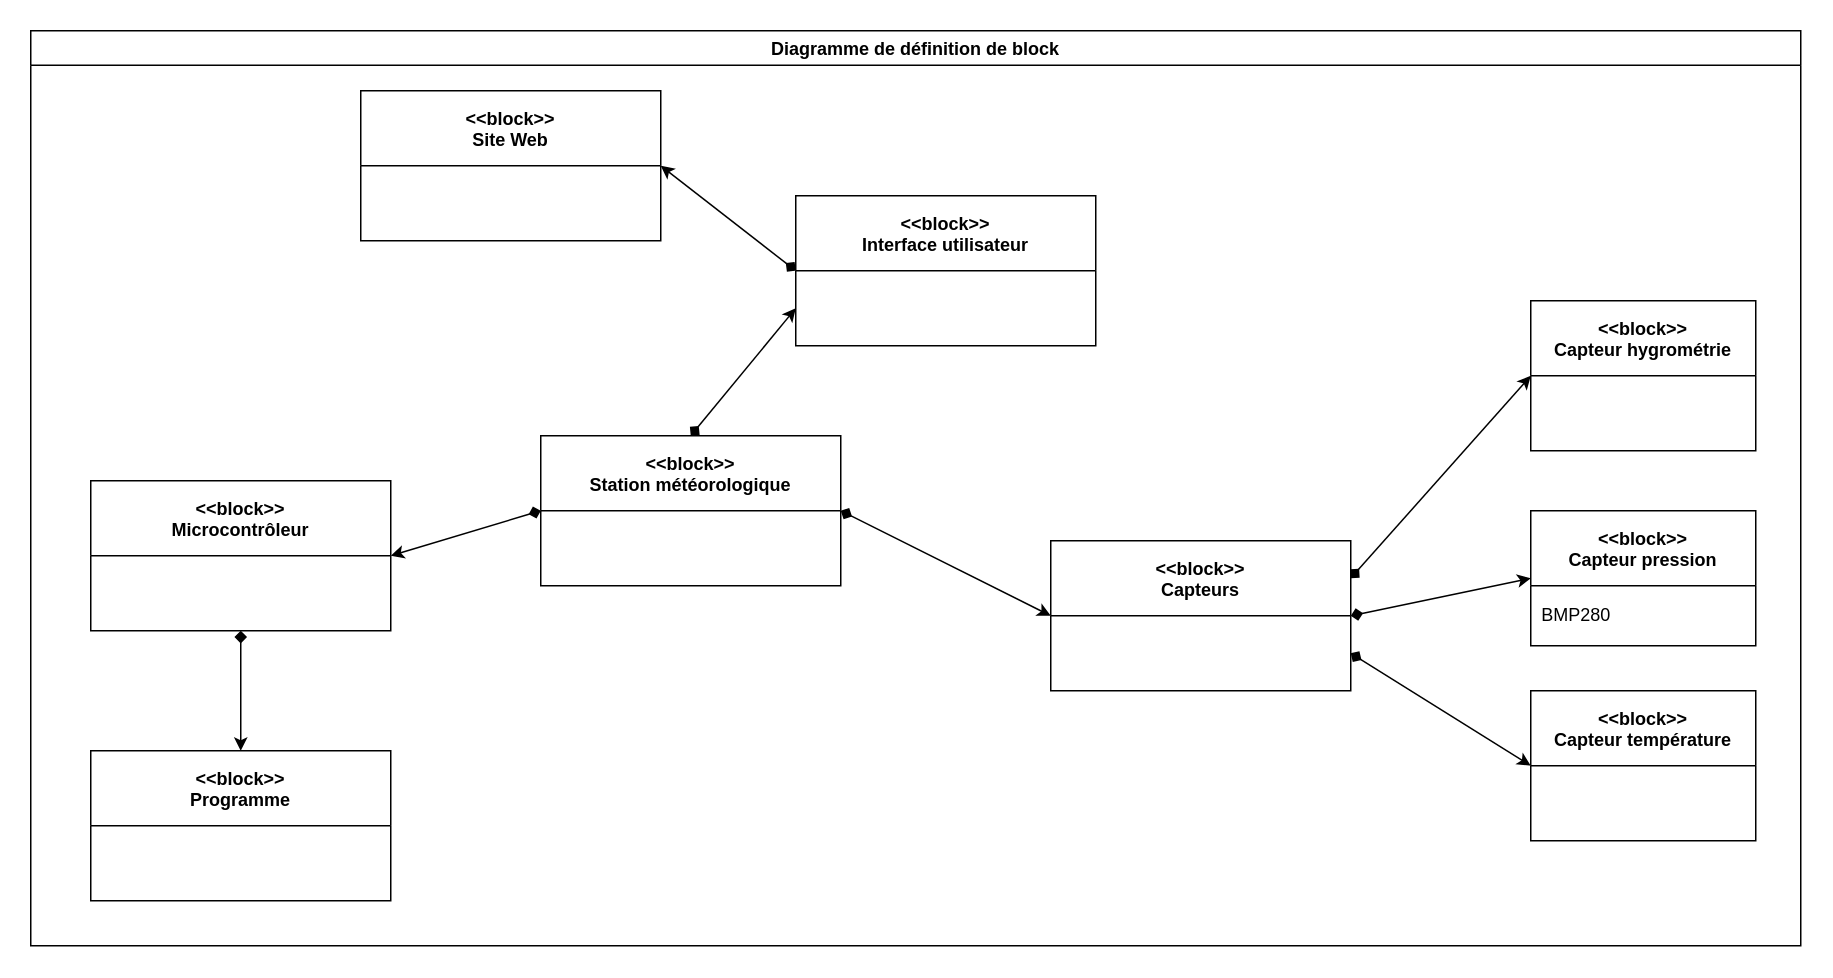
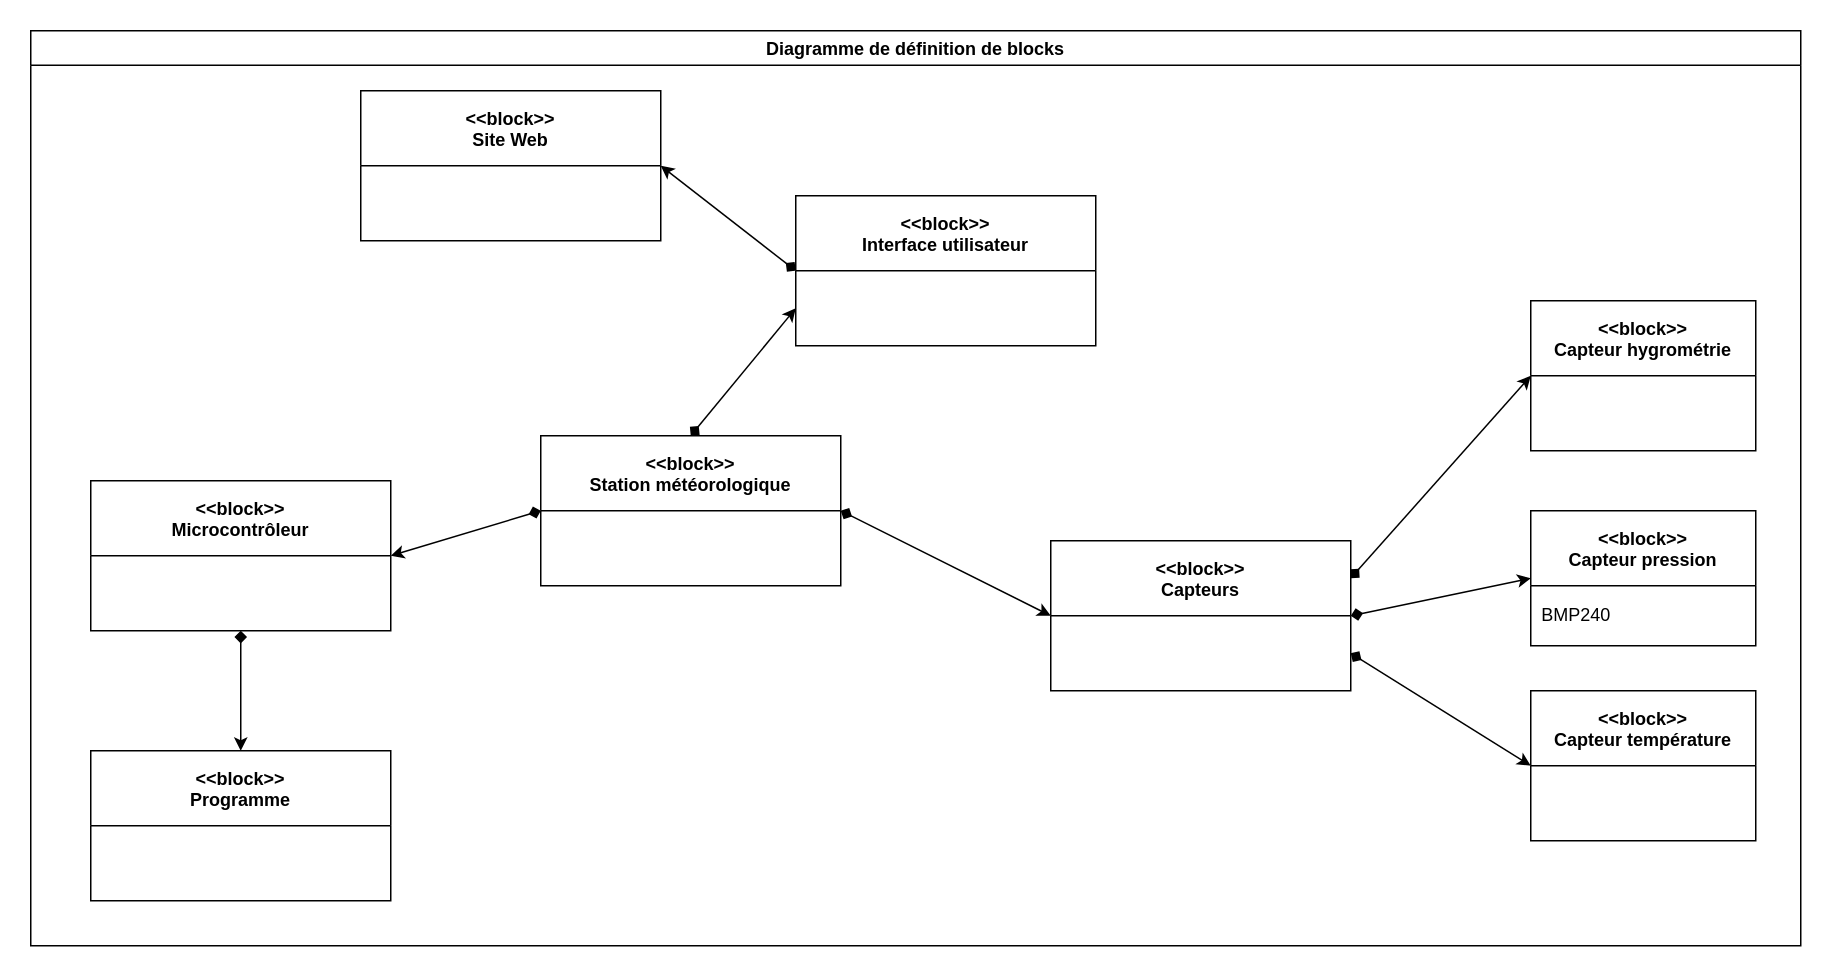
node "Diagramme de définition de block": label "Diagramme de définition de block" -> "Diagramme de définition de blocks"
node "BMP280": label "BMP280" -> "BMP240"
